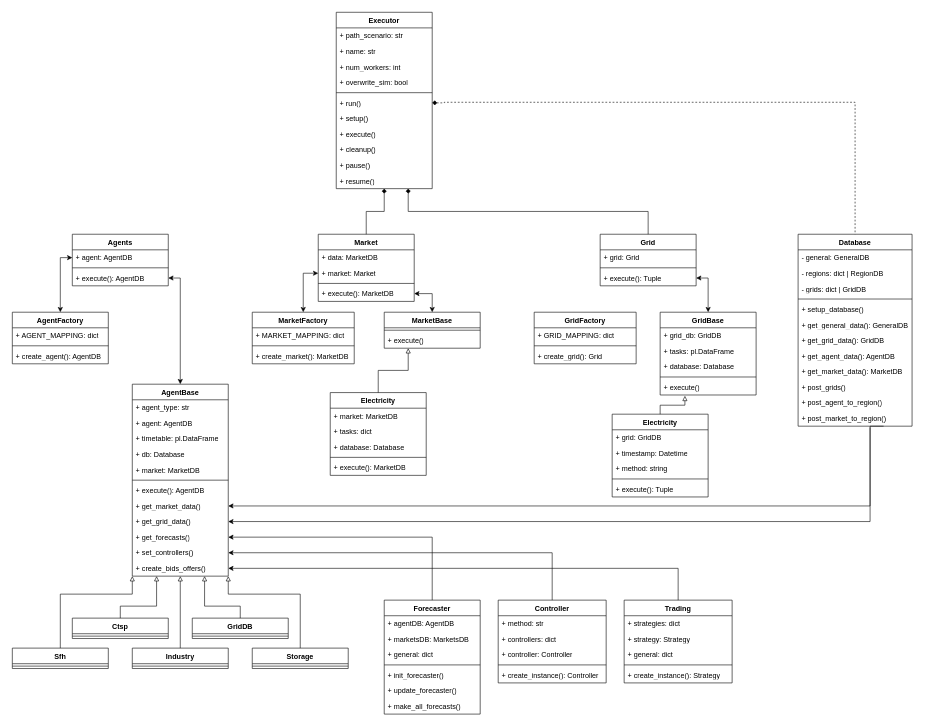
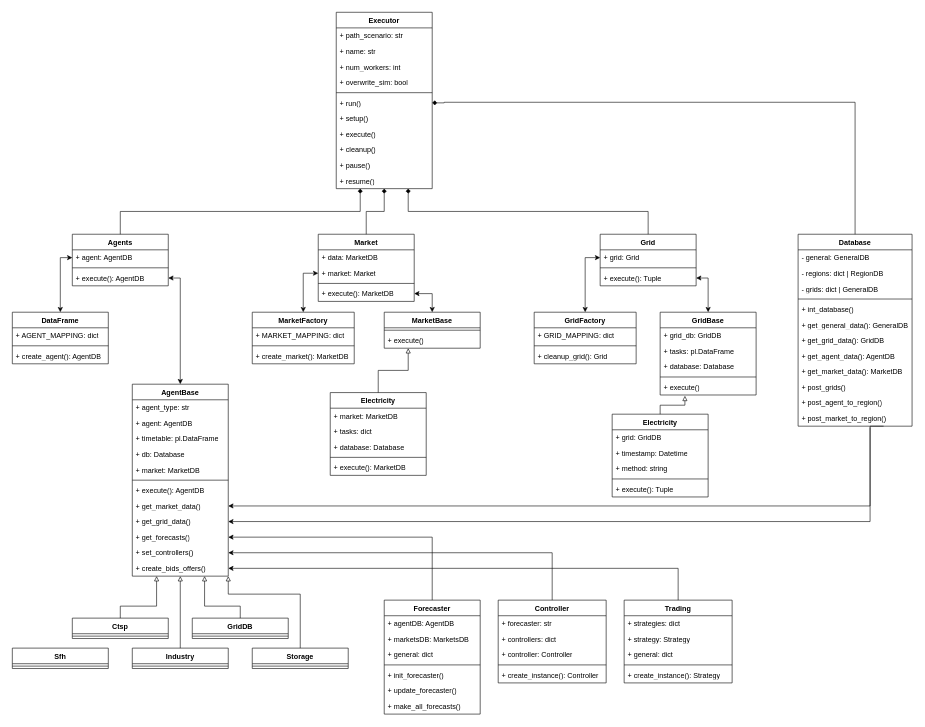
edge "Database" -> "+ run()": style dashed -> solid
edge "Agents" -> "Executor": added
edge "+ grid: Grid" -- "GridFactory": added
node "- grids: dict | GridDB": label "- grids: dict | GridDB" -> "- grids: dict | GeneralDB"
node "+ setup_database()": label "+ setup_database()" -> "+ int_database()"
node "AgentFactory": label "AgentFactory" -> "DataFrame"
node "+ create_grid(): Grid": label "+ create_grid(): Grid" -> "+ cleanup_grid(): Grid"
edge "Sfh" -> "AgentBase": removed
node "+ method: str": label "+ method: str" -> "+ forecaster: str"
